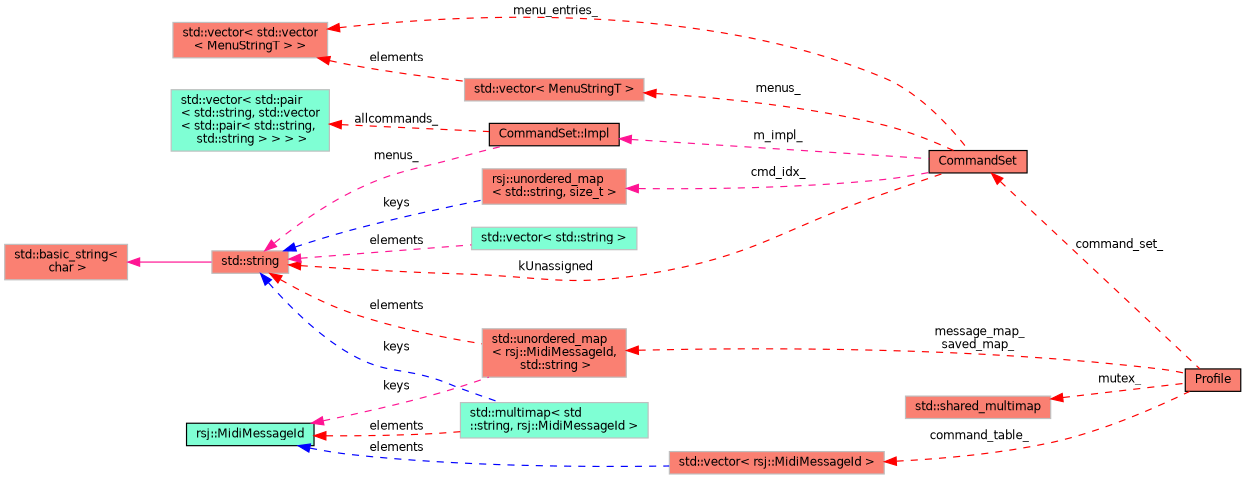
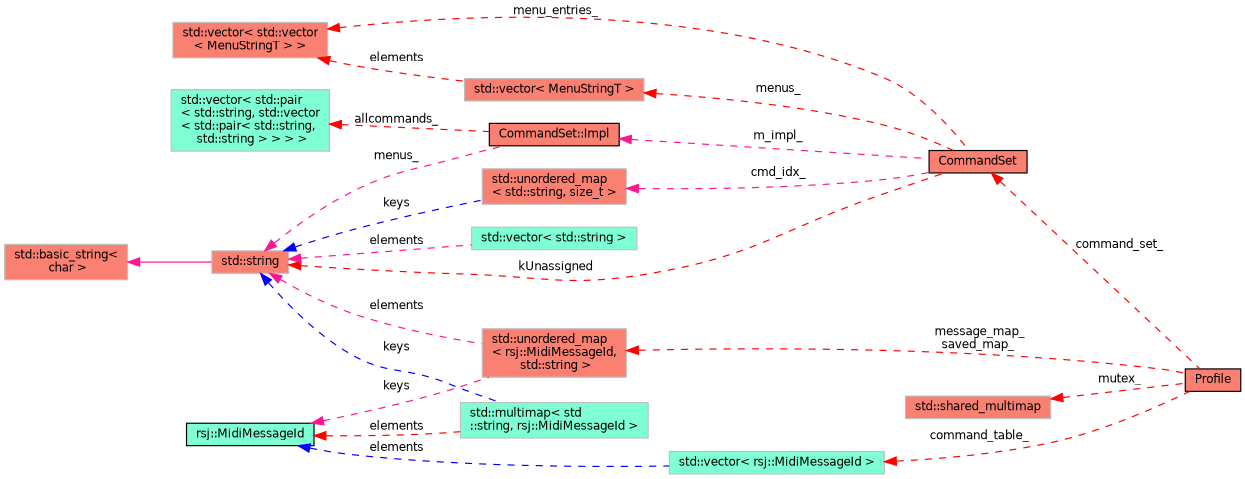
node "rsj::unordered_map < std::string, size_t >": label "rsj::unordered_map < std::string, size_t >" -> "std::unordered_map < std::string, size_t >"
edge "std::unordered_map < rsj::MidiMessageId, std::string >" -> "std::string": color red -> deeppink
node "std::vector< rsj::MidiMessageId >": fillcolor salmon -> aquamarine
